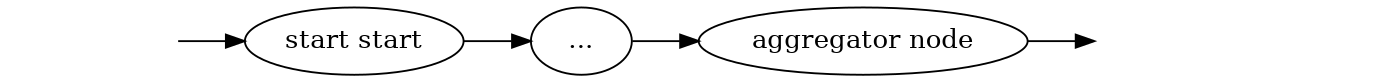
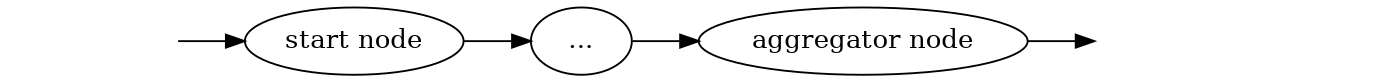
node "start start": label "start start" -> "start node"
